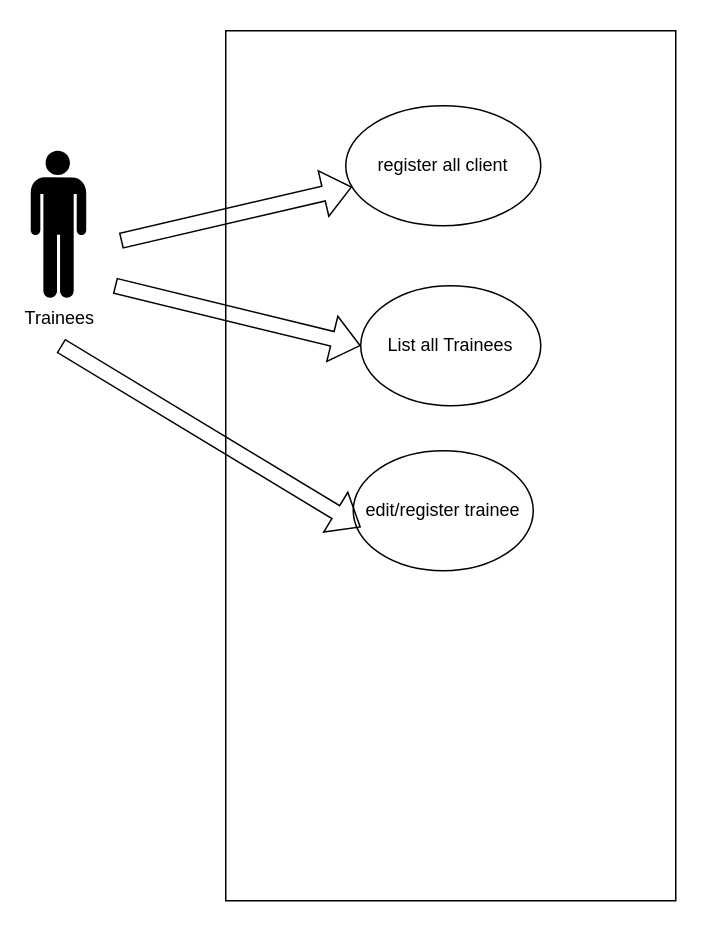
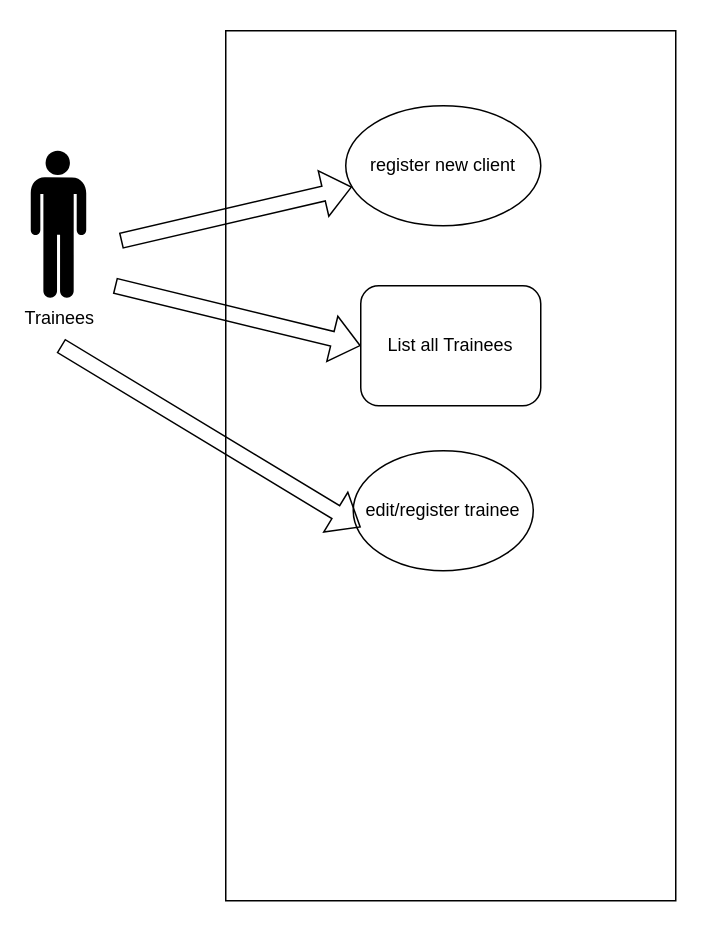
node "register all client": label "register all client" -> "register new client"
node "List all Trainees": shape ellipse -> rounded rectangle
